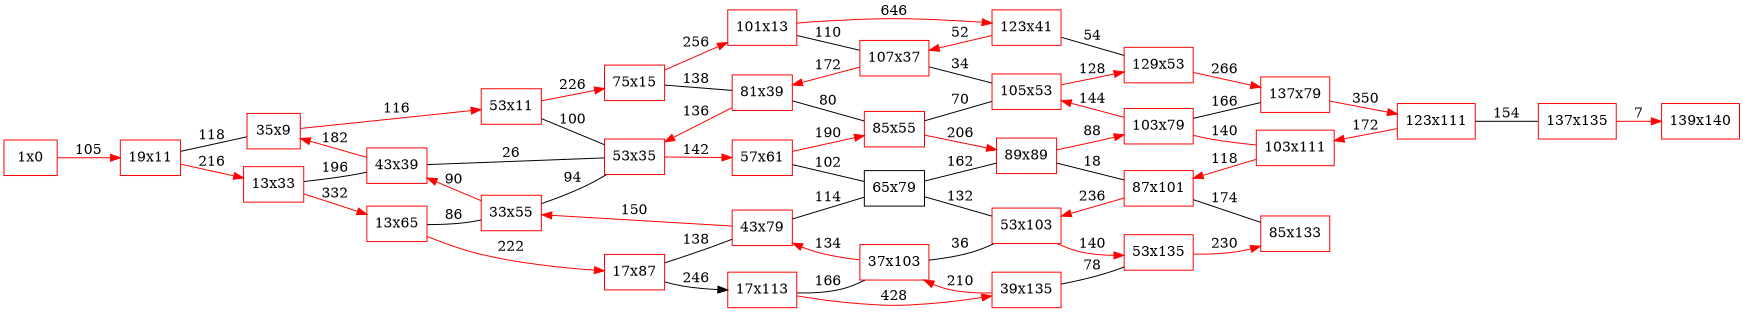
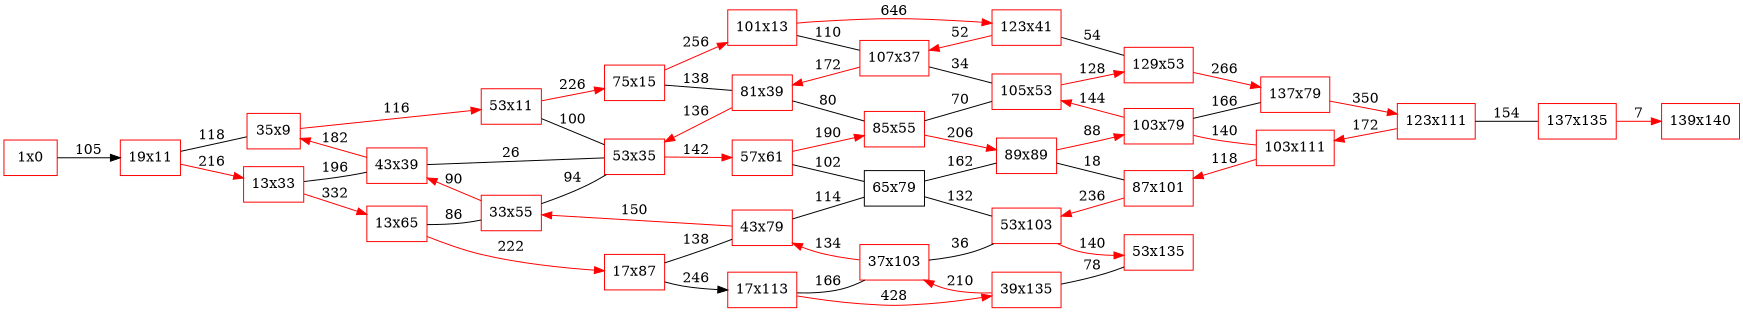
edge "1x0" -- "19x11": color red -> black
node "85x133": removed
